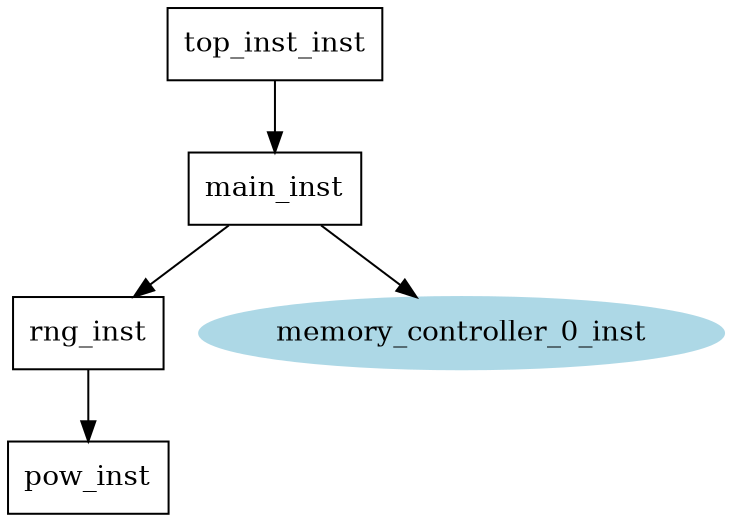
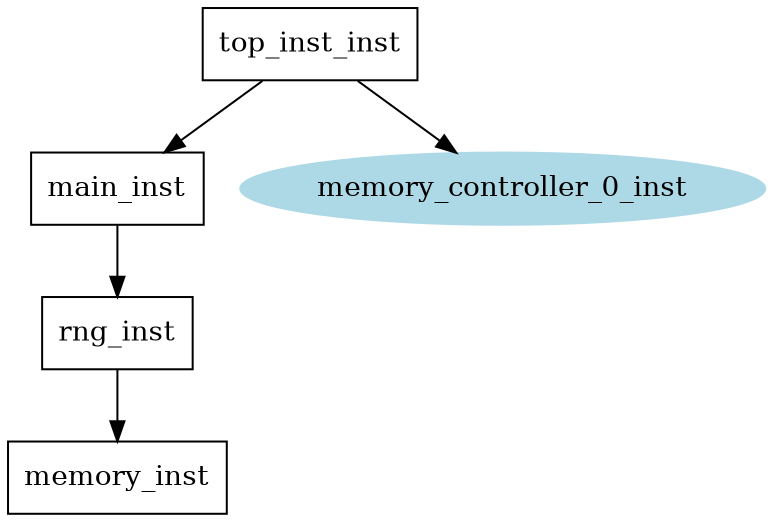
edge "main_inst" -> "memory_controller_0_inst": now "top_inst_inst" -> "memory_controller_0_inst"
node "pow_inst": label "pow_inst" -> "memory_inst"
